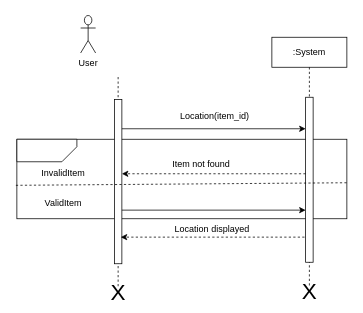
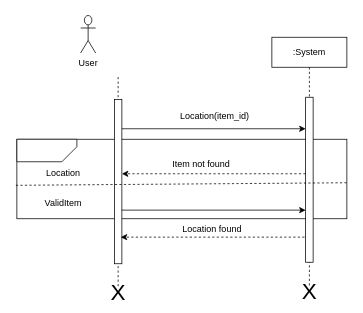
node "InvalidItem": label "InvalidItem" -> "Location"
node "Location displayed": label "Location displayed" -> "Location found"
